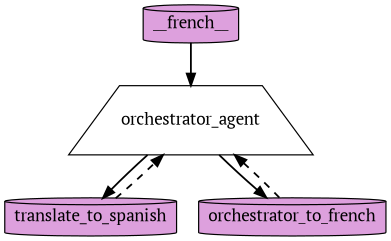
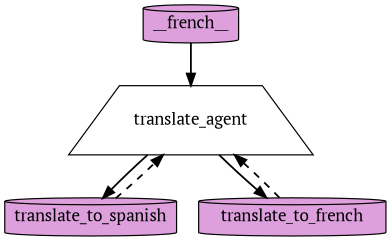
node "orchestrator_agent": label "orchestrator_agent" -> "translate_agent"
node "orchestrator_to_french": label "orchestrator_to_french" -> "translate_to_french"
